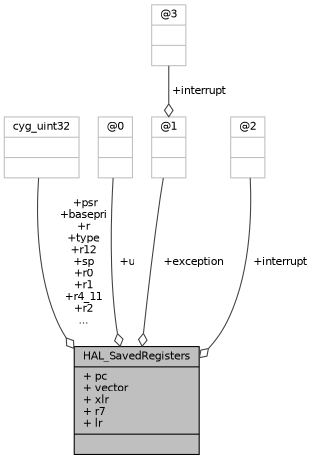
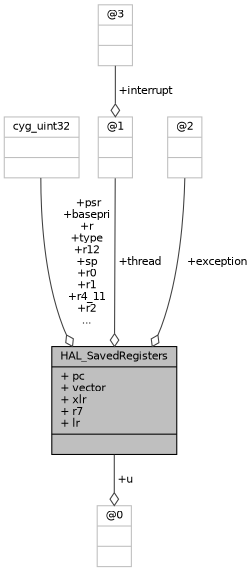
edge "@0" -> "HAL_SavedRegisters": reversed
edge "@1" -> "HAL_SavedRegisters": label " +exception" -> " +thread"
edge "@2" -> "HAL_SavedRegisters": label " +interrupt" -> " +exception"
